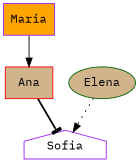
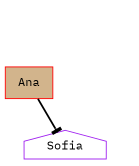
node "Maria": removed
node "Elena": removed
